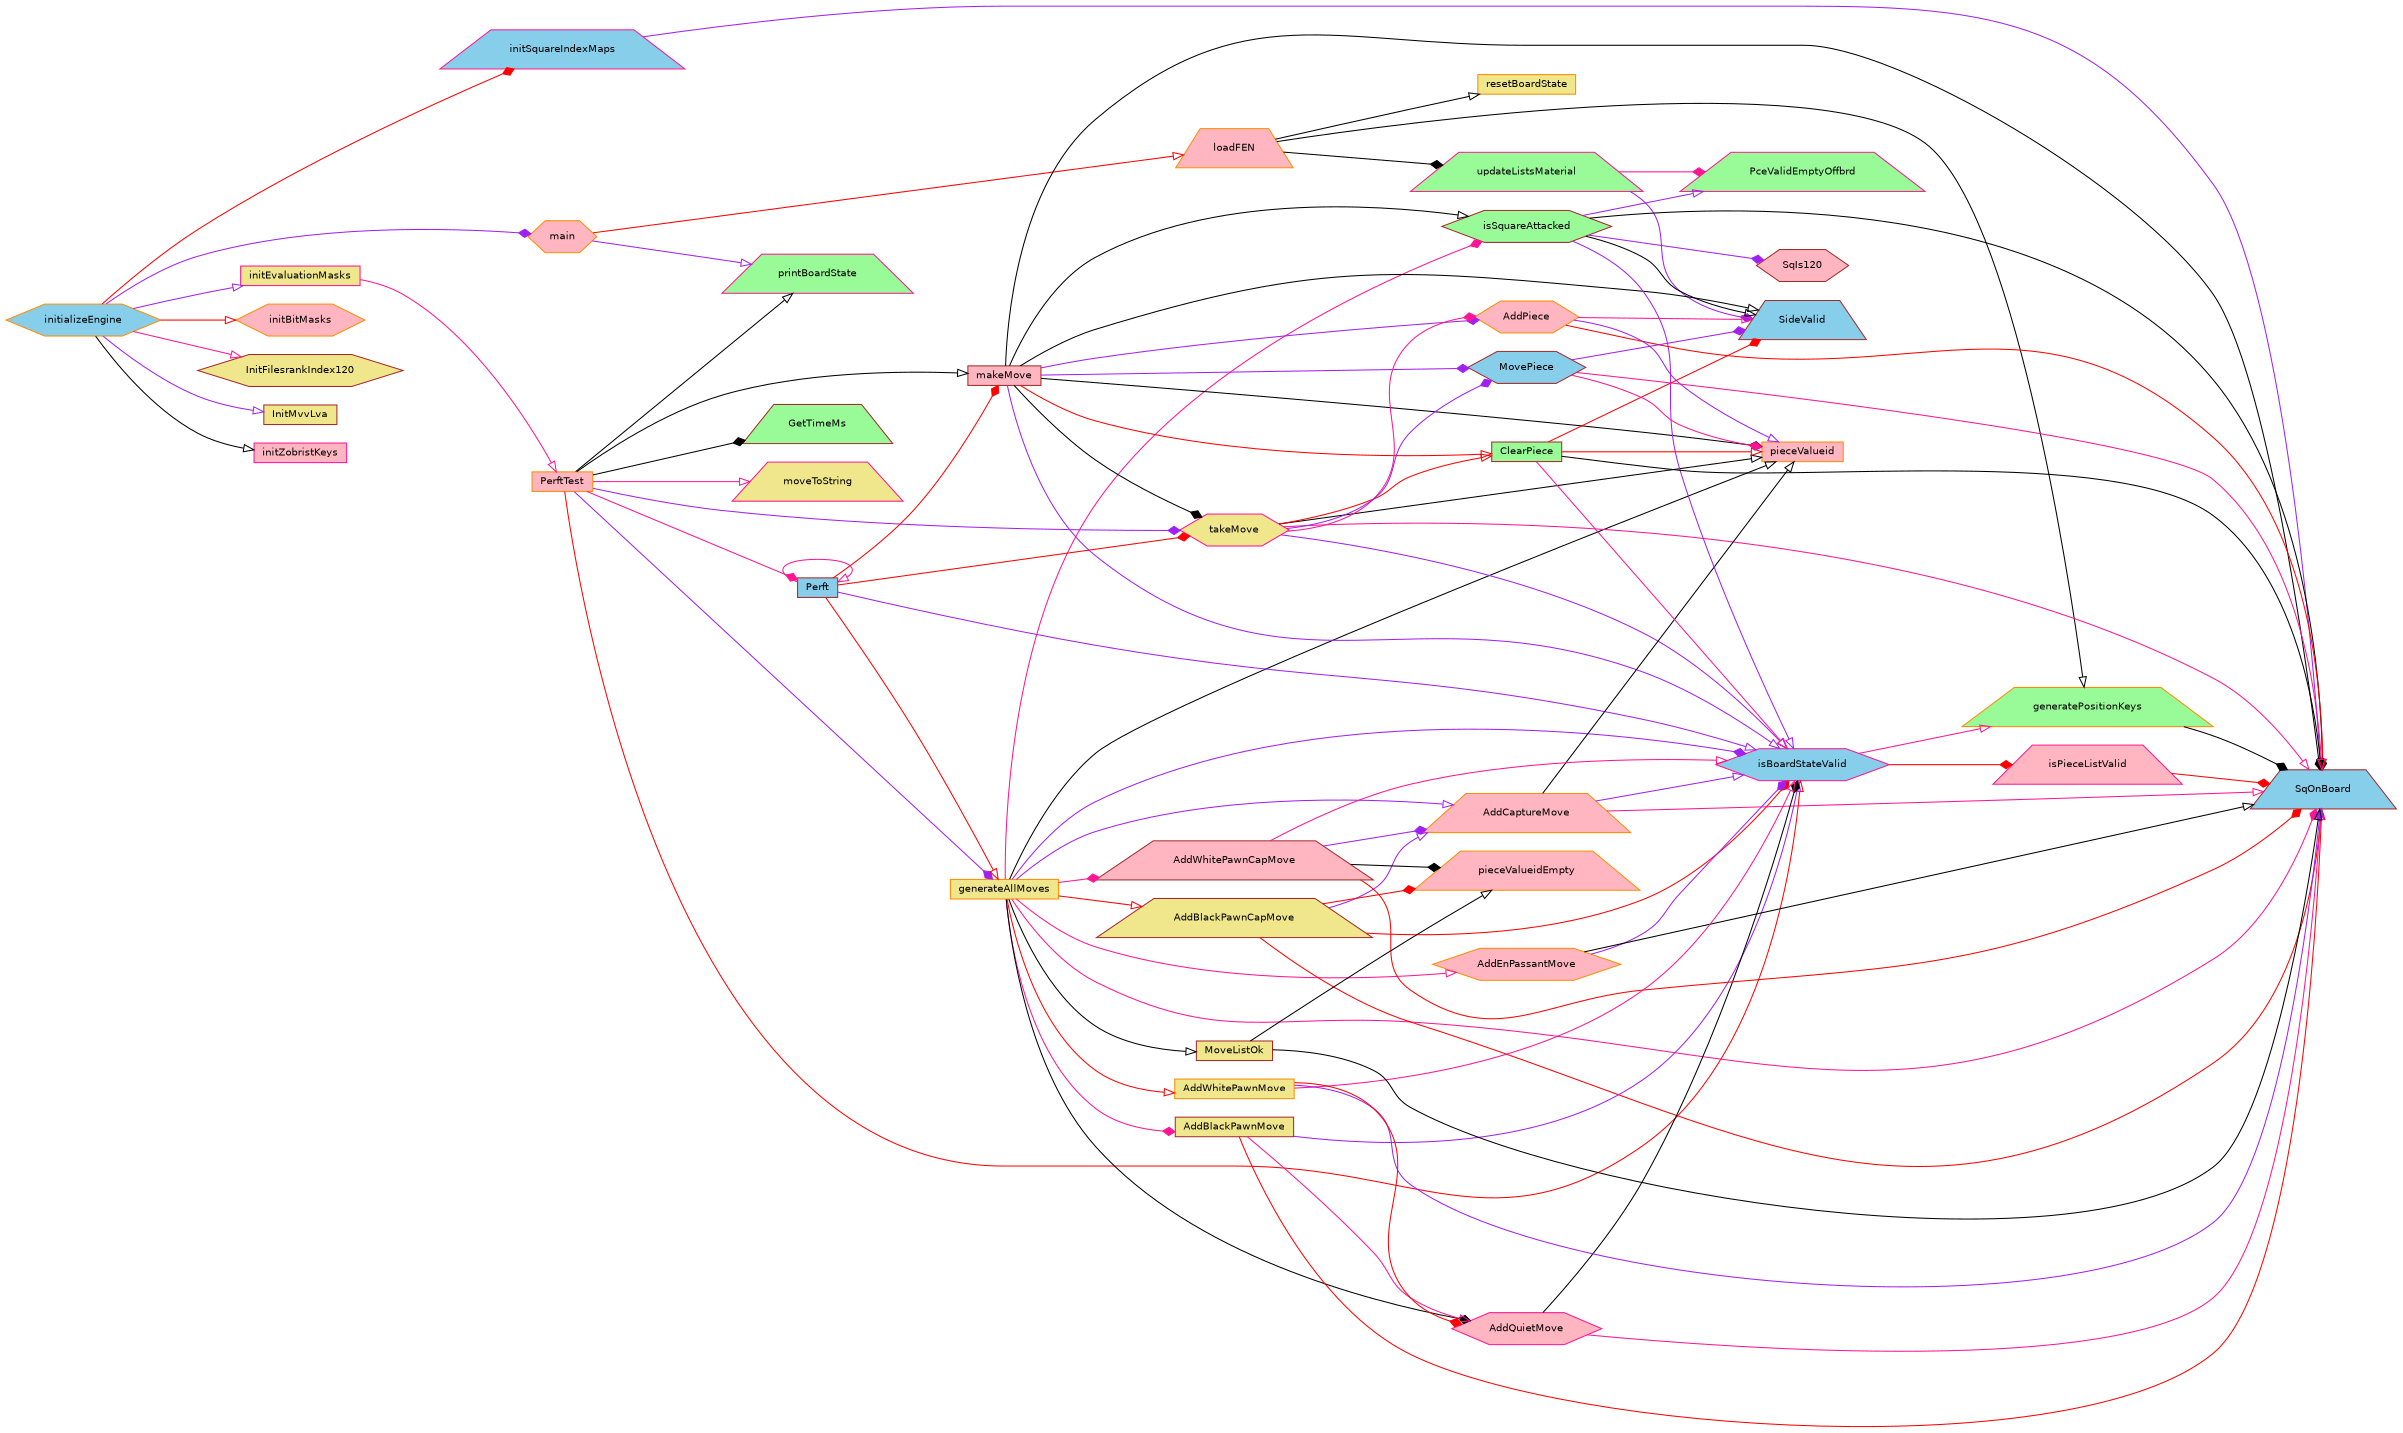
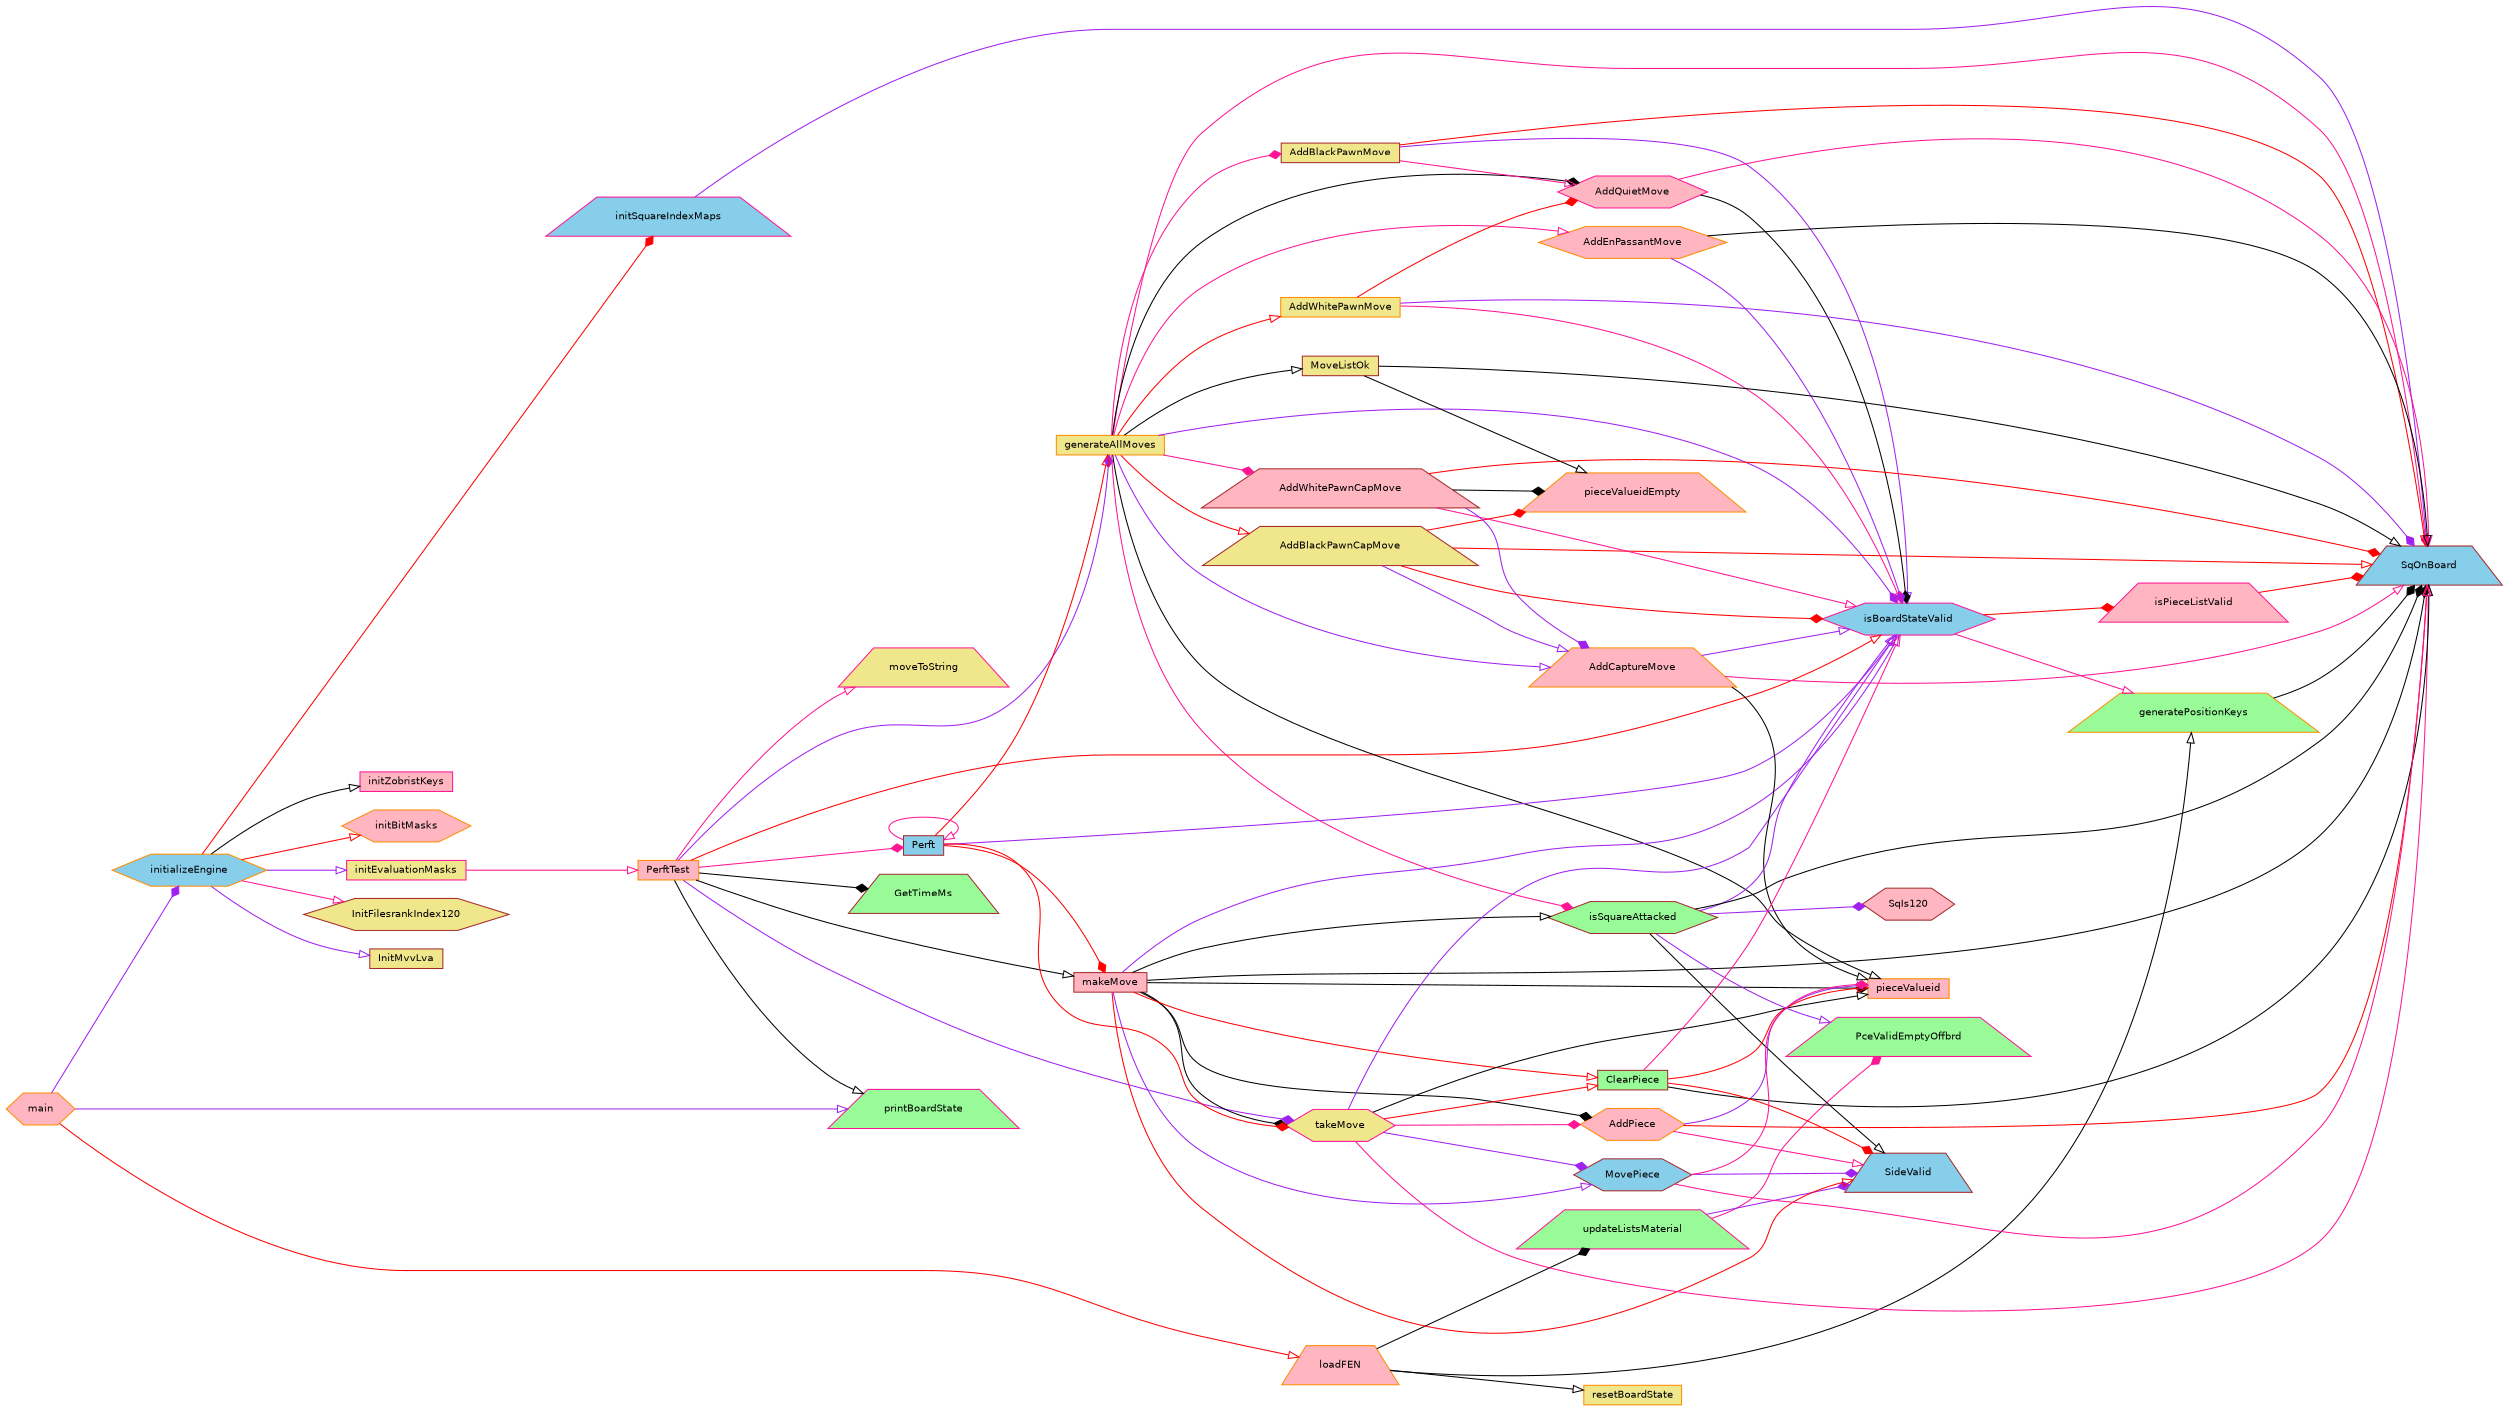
edge "initializeEngine" -> "main": reversed
edge "makeMove" -> "SideValid": color black -> red
edge "makeMove" -> "AddPiece": color purple -> black
edge "makeMove" -> "MovePiece": arrowhead diamond -> onormal
